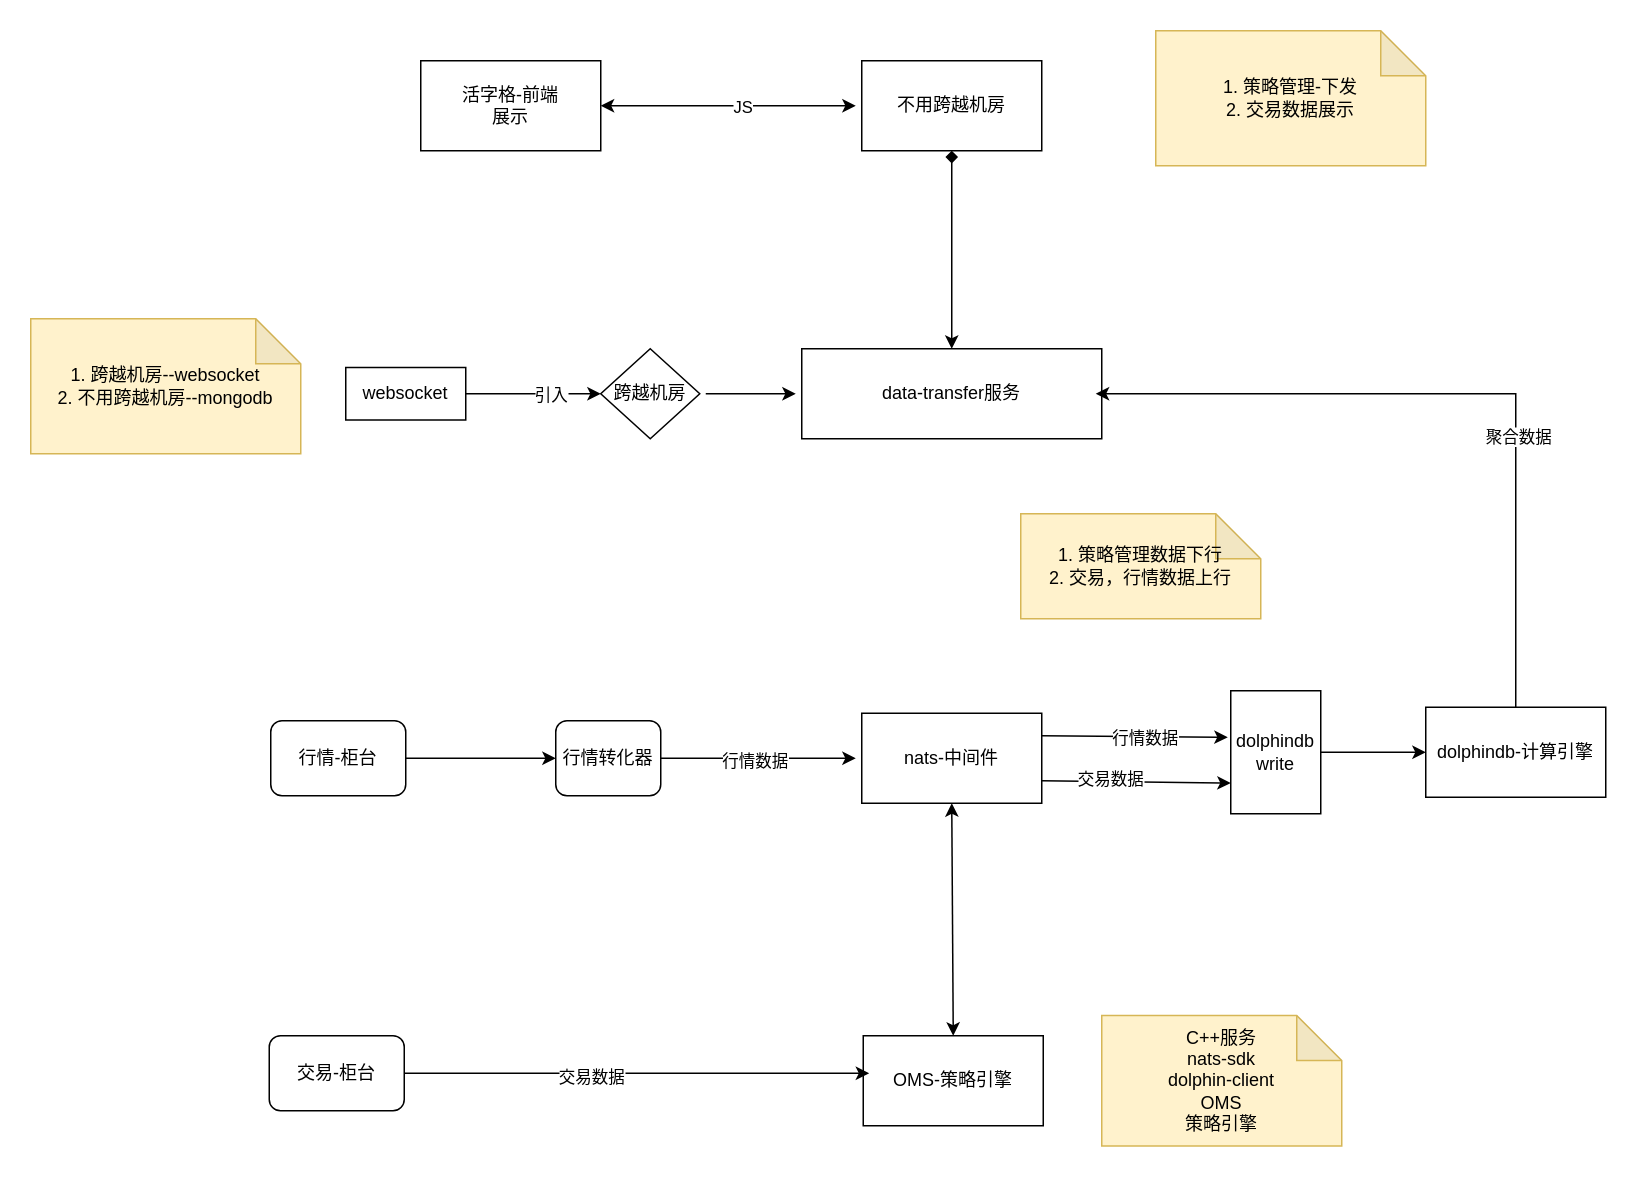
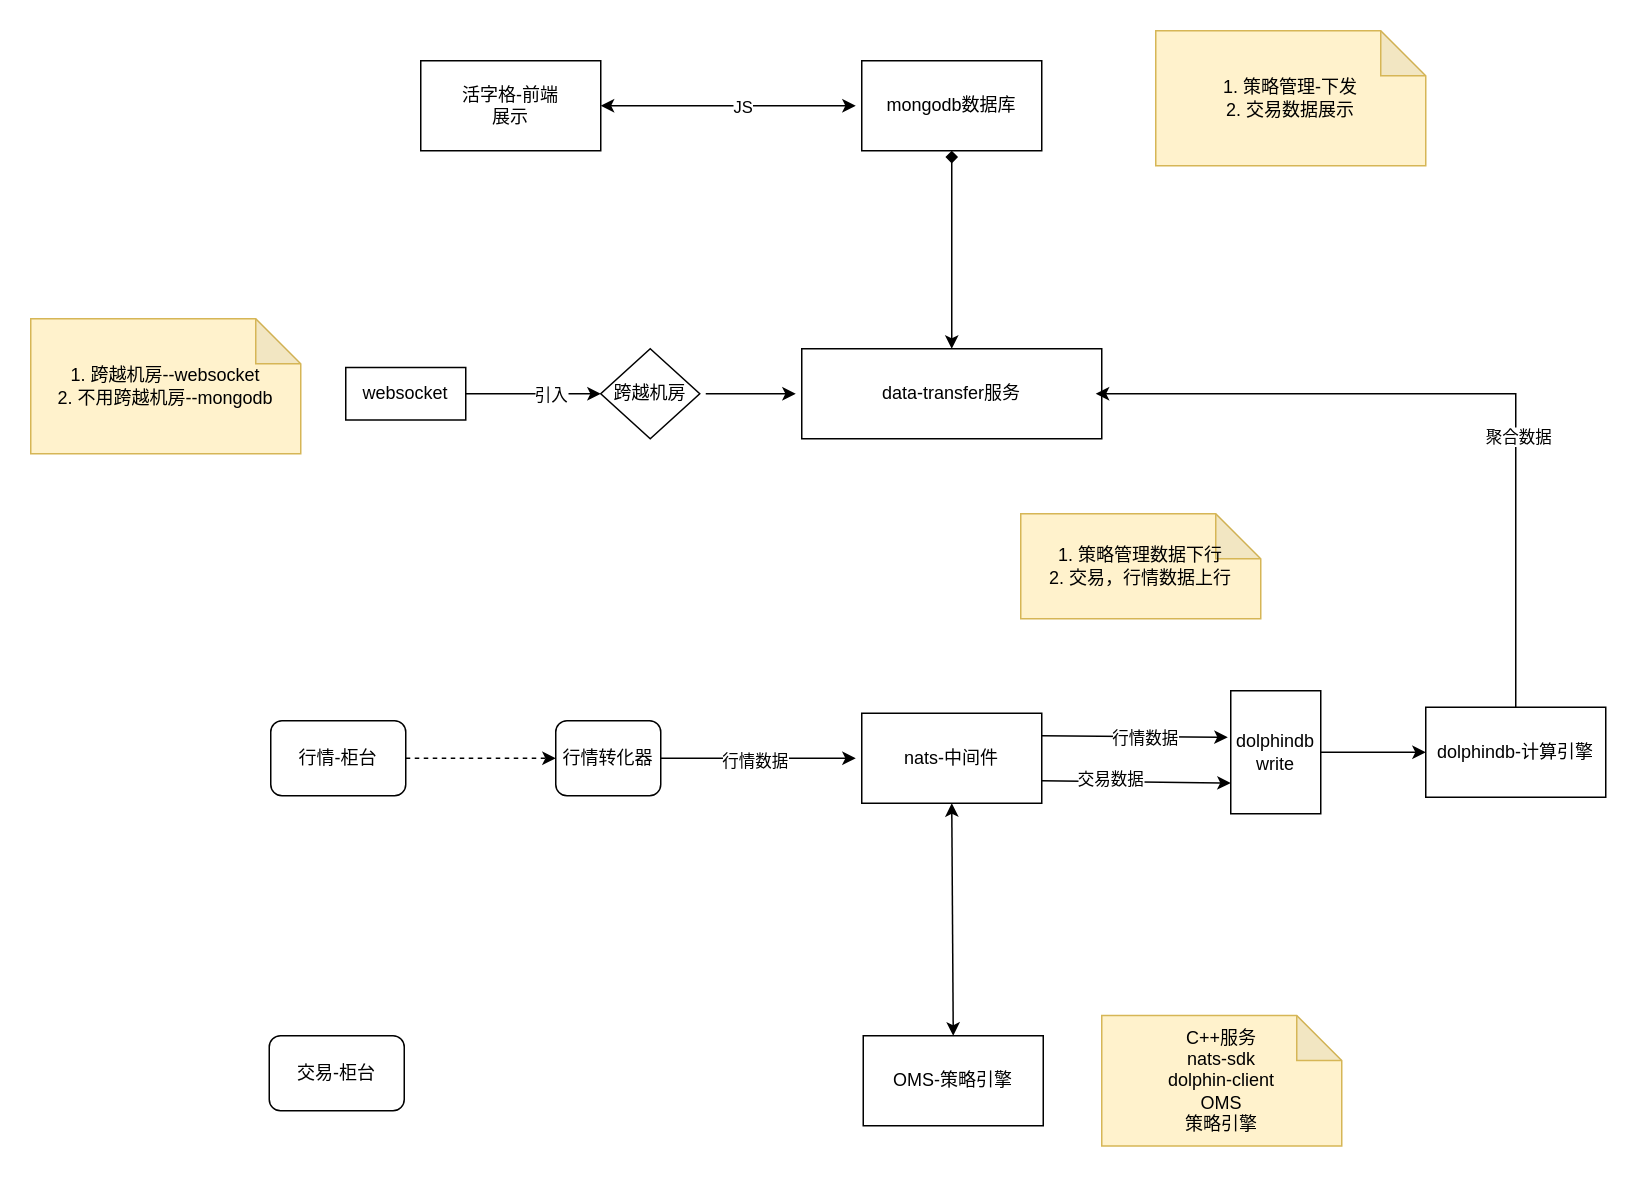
node "不用跨越机房": label "不用跨越机房" -> "mongodb数据库"
edge "行情-柜台" -> "行情转化器": style solid -> dashed
edge "交易-柜台" -> "OMS-策略引擎": removed, label "交易数据"
